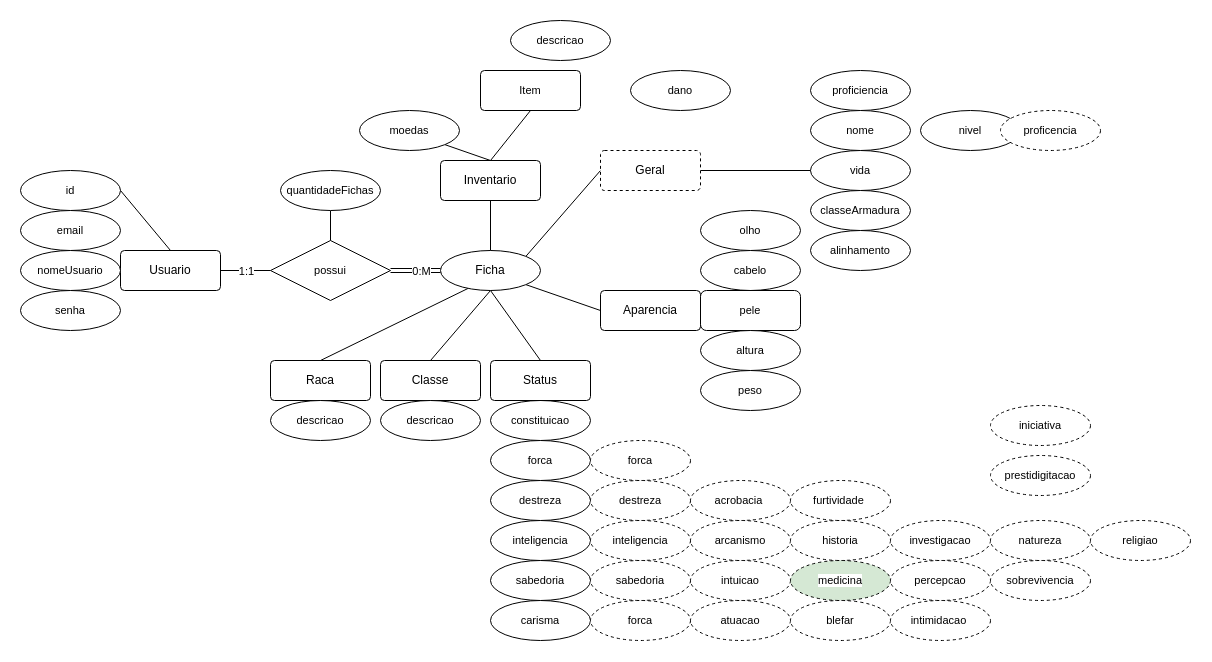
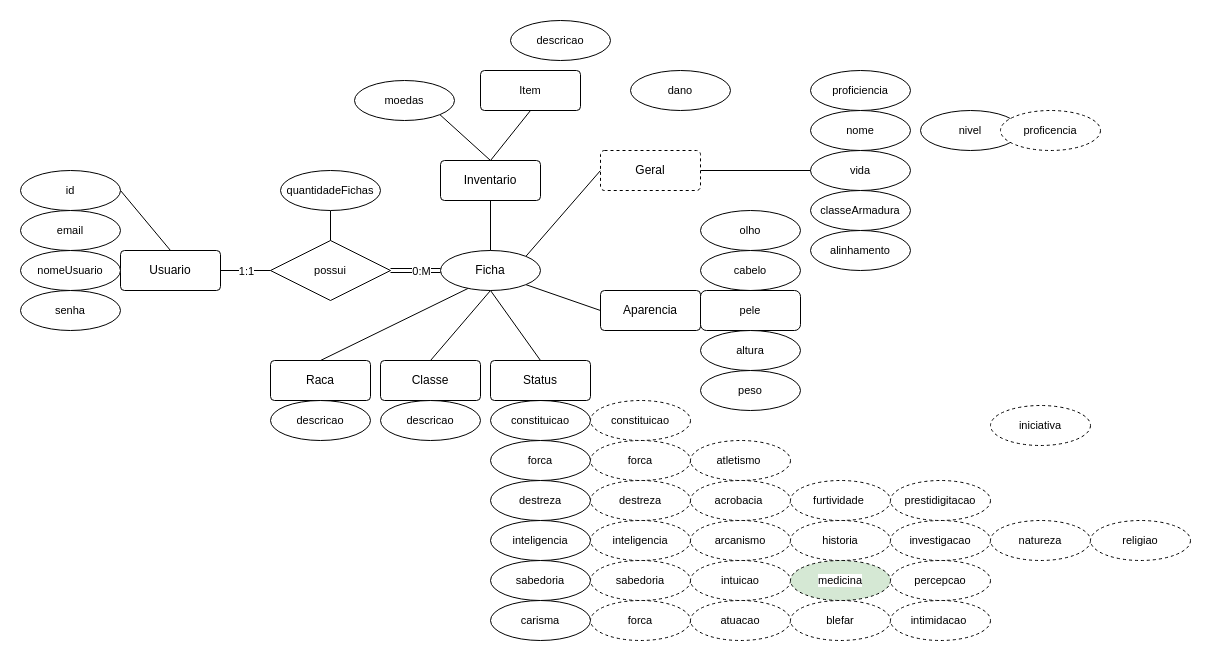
node "moedas": moved (410, 131) -> (405, 101)
node "constituicao": added
node "atletismo": added
node "prestidigitacao": moved (1041, 476) -> (941, 501)
node "sobrevivencia": removed
